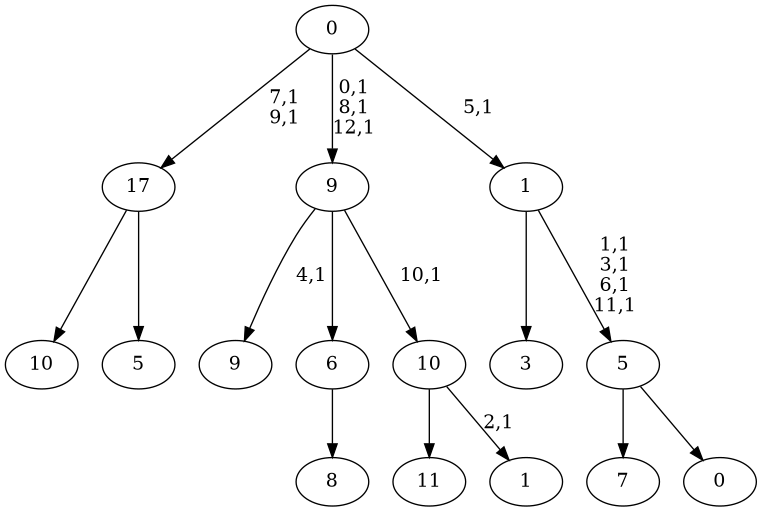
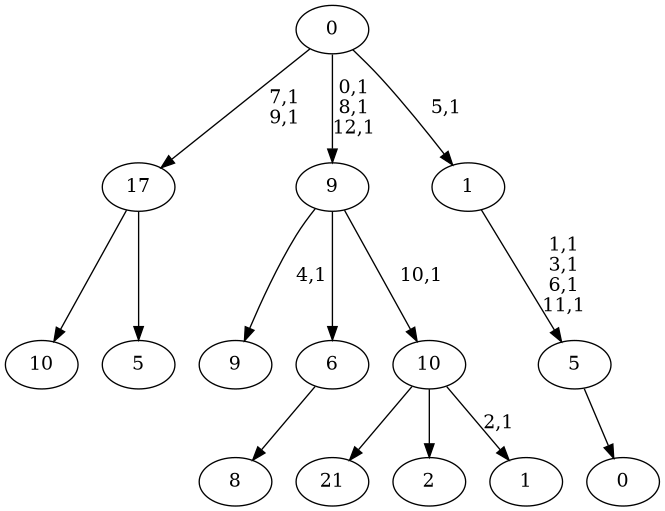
node "3": removed
node "11": label "11" -> "21"
node "2": added
node "7": removed
